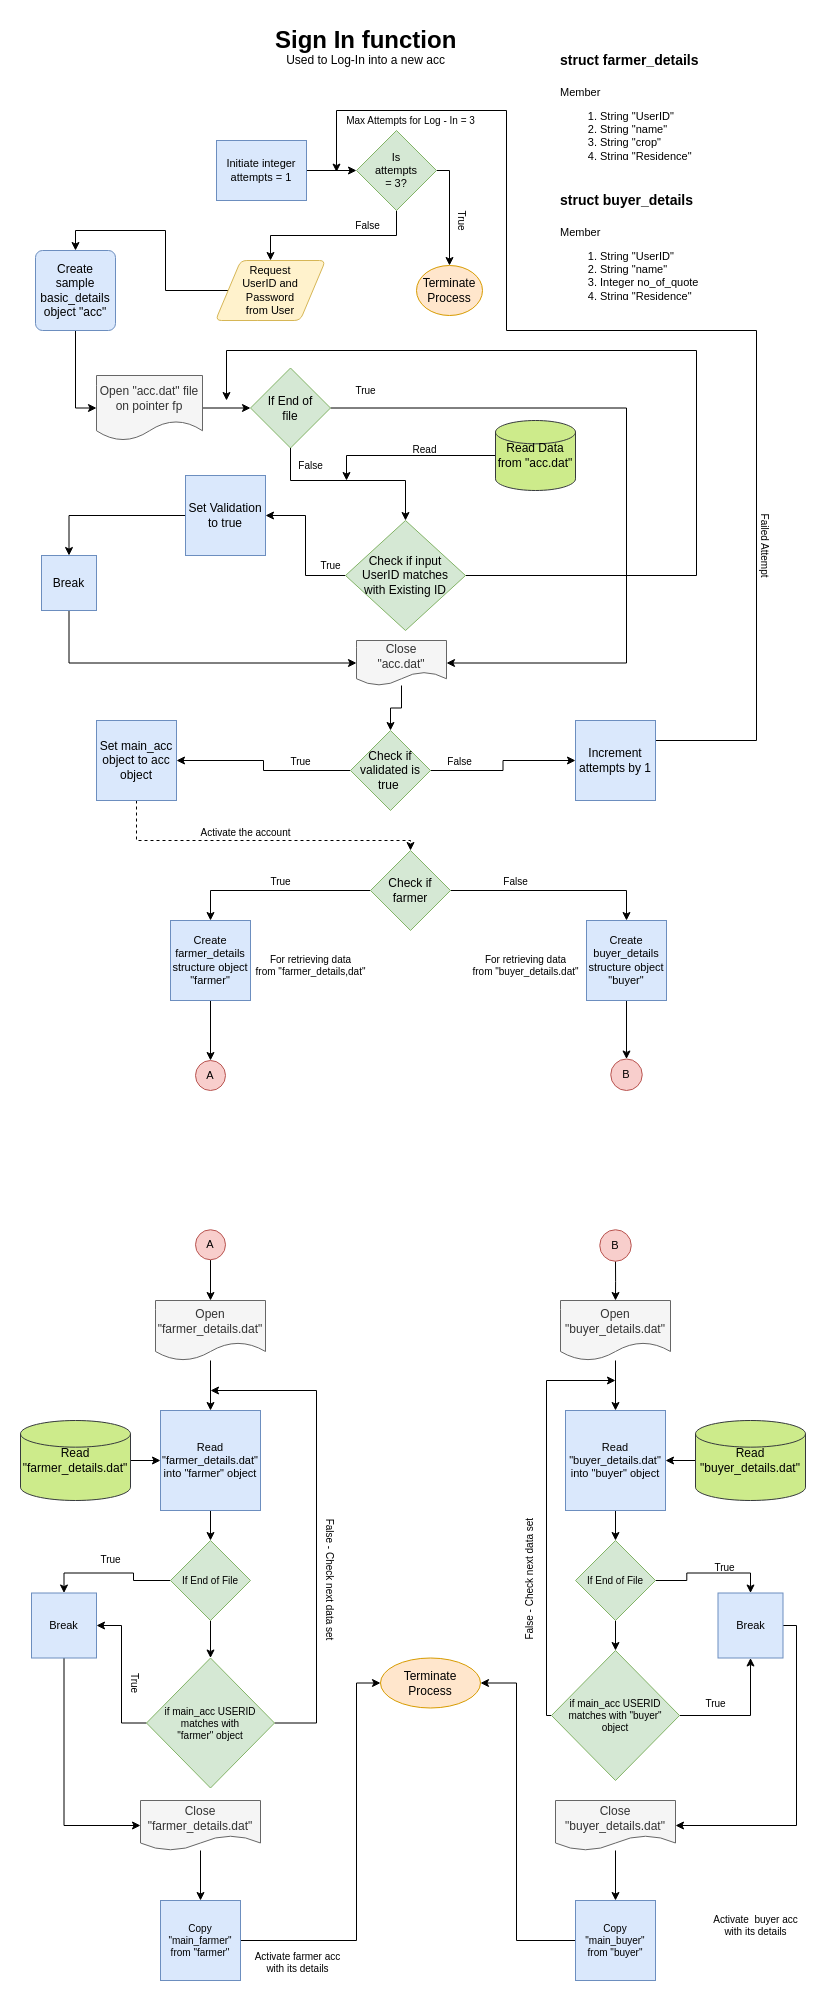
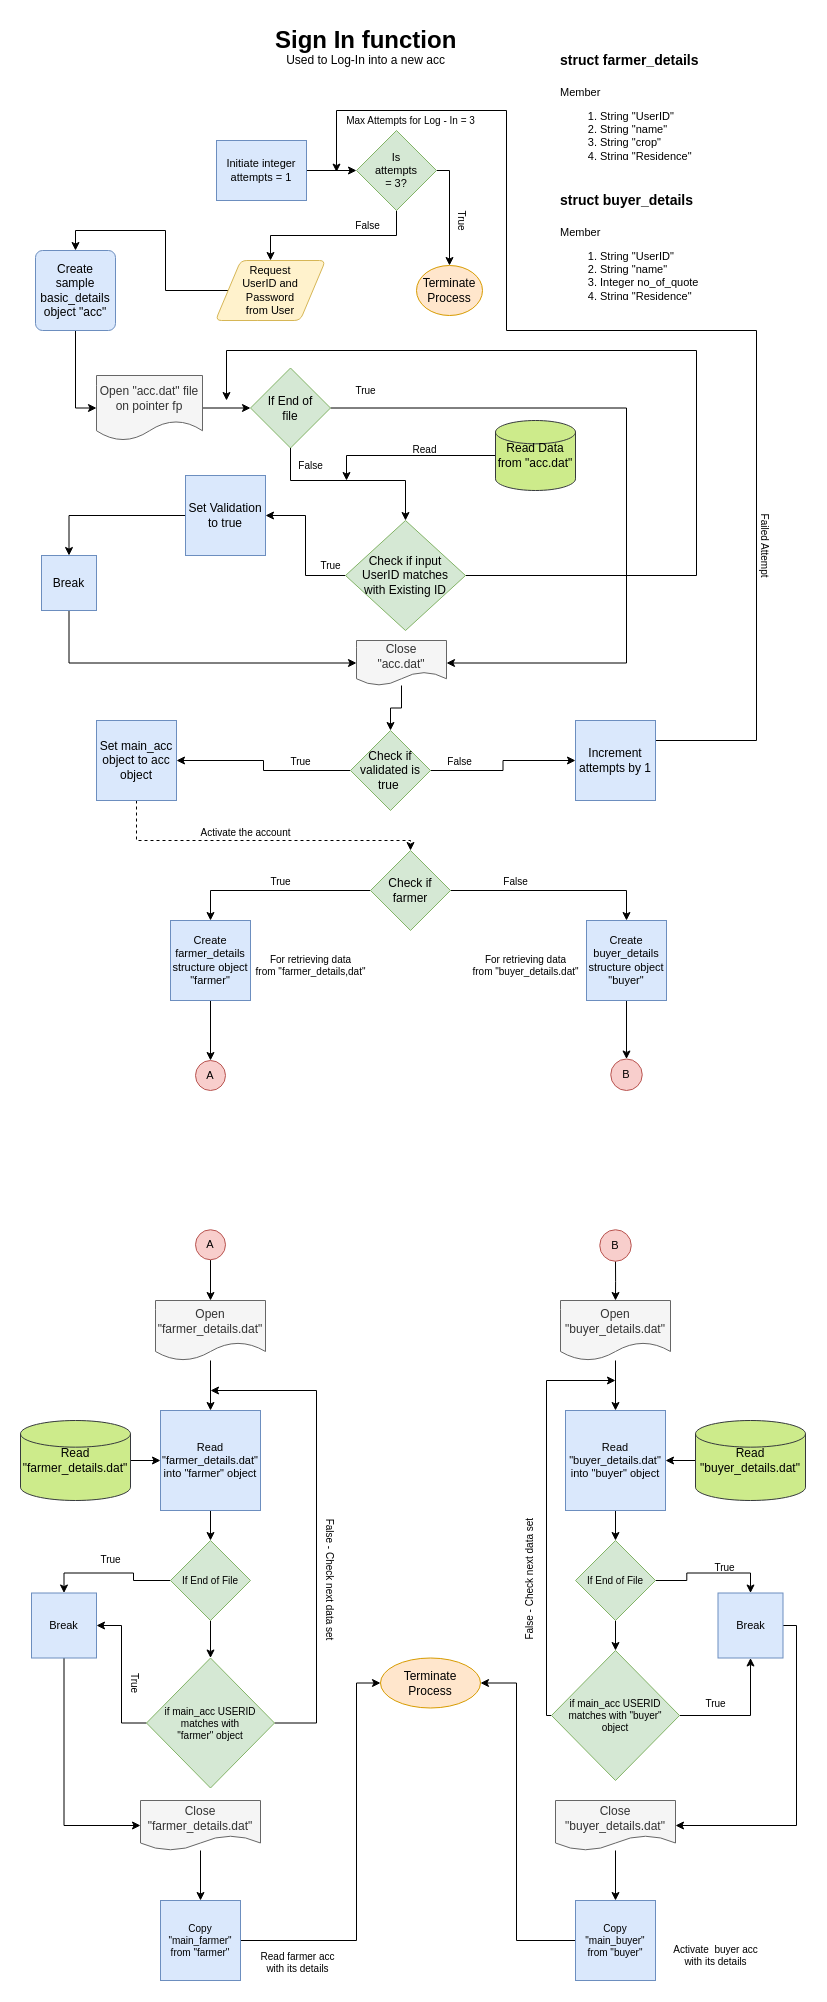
node "Activate buyer acc with its details": moved (756, 1926) -> (716, 1956)
node "Activate farmer acc with its details": label "Activate farmer acc with its details" -> "Read farmer acc with its details"
